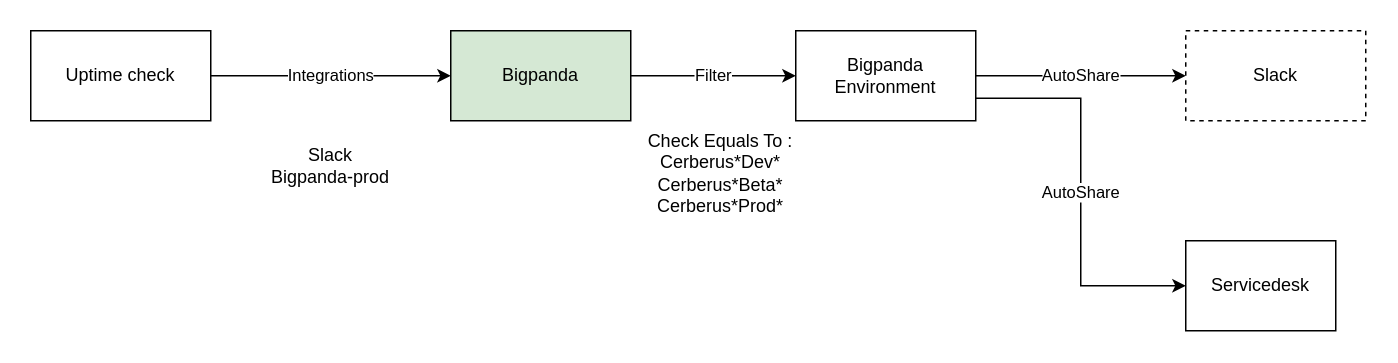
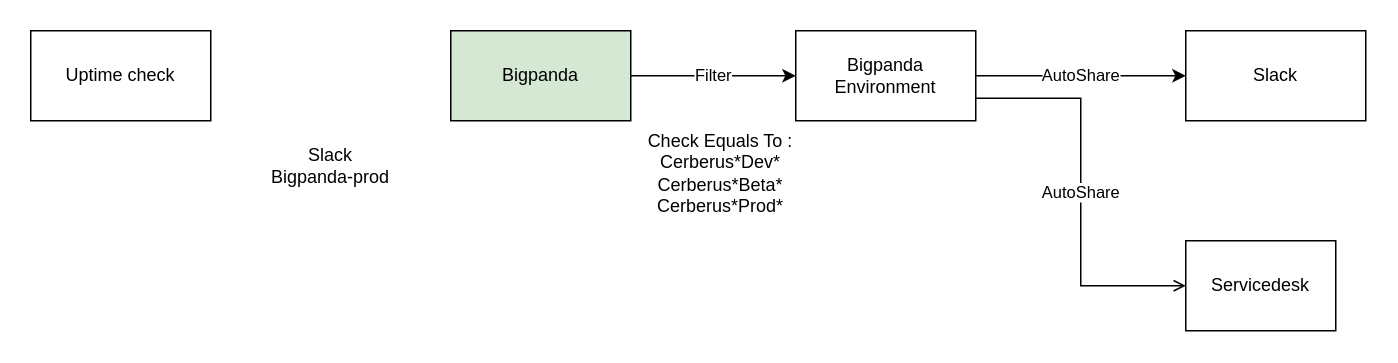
edge "Uptime check" -> "Bigpanda": removed, label "Integrations"
node "Slack": style dashed -> solid
edge "Bigpanda Environment" -> "Servicedesk": arrowhead classic -> open
